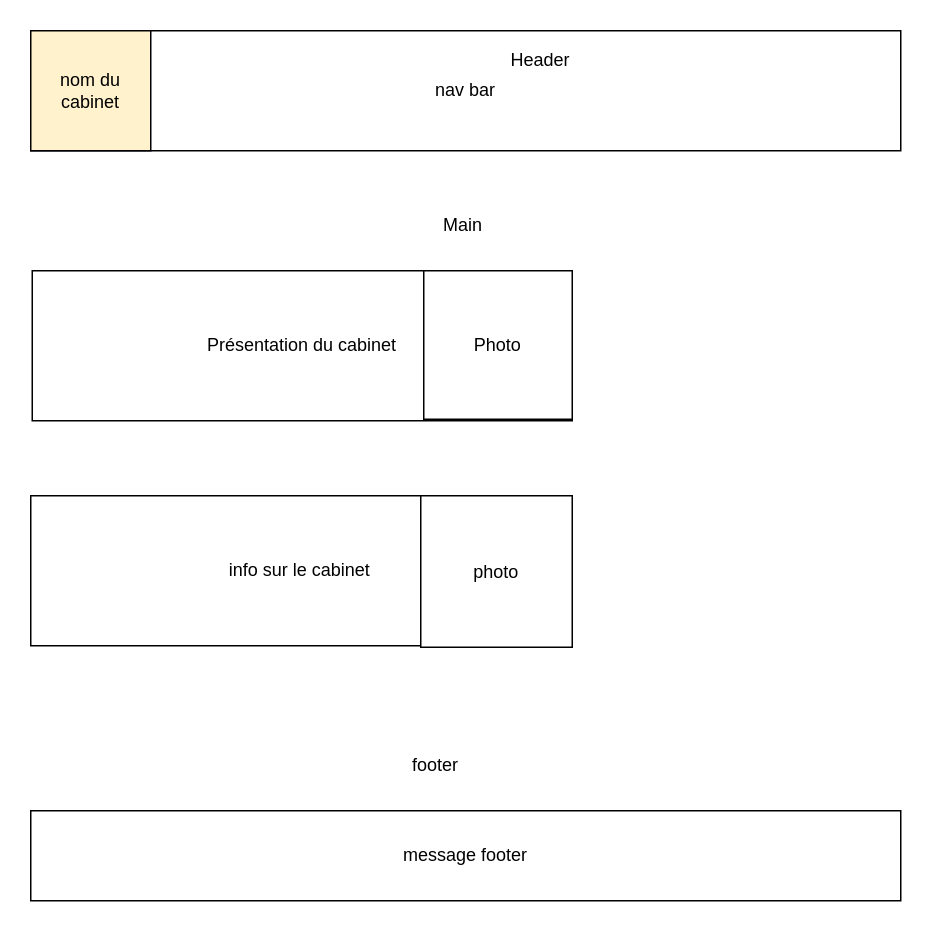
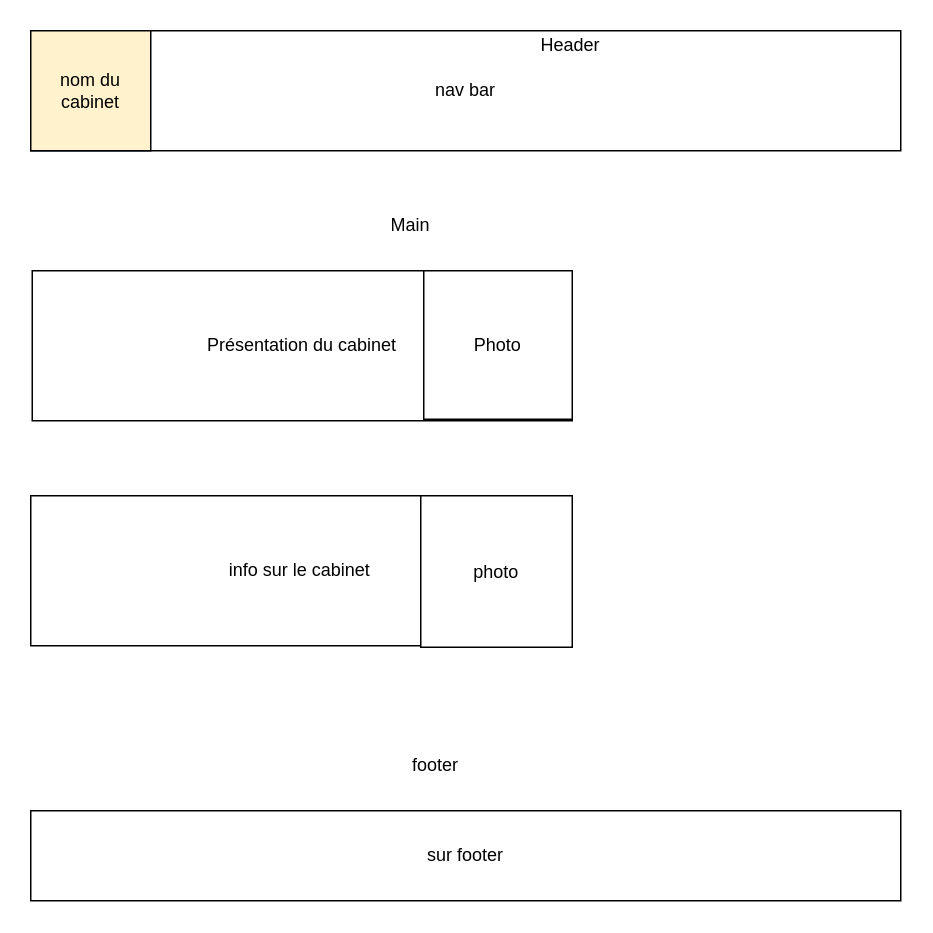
node "Header": moved (541, 61) -> (571, 46)
node "Main": moved (466, 226) -> (413, 226)
node "message footer": label "message footer" -> "sur footer"
